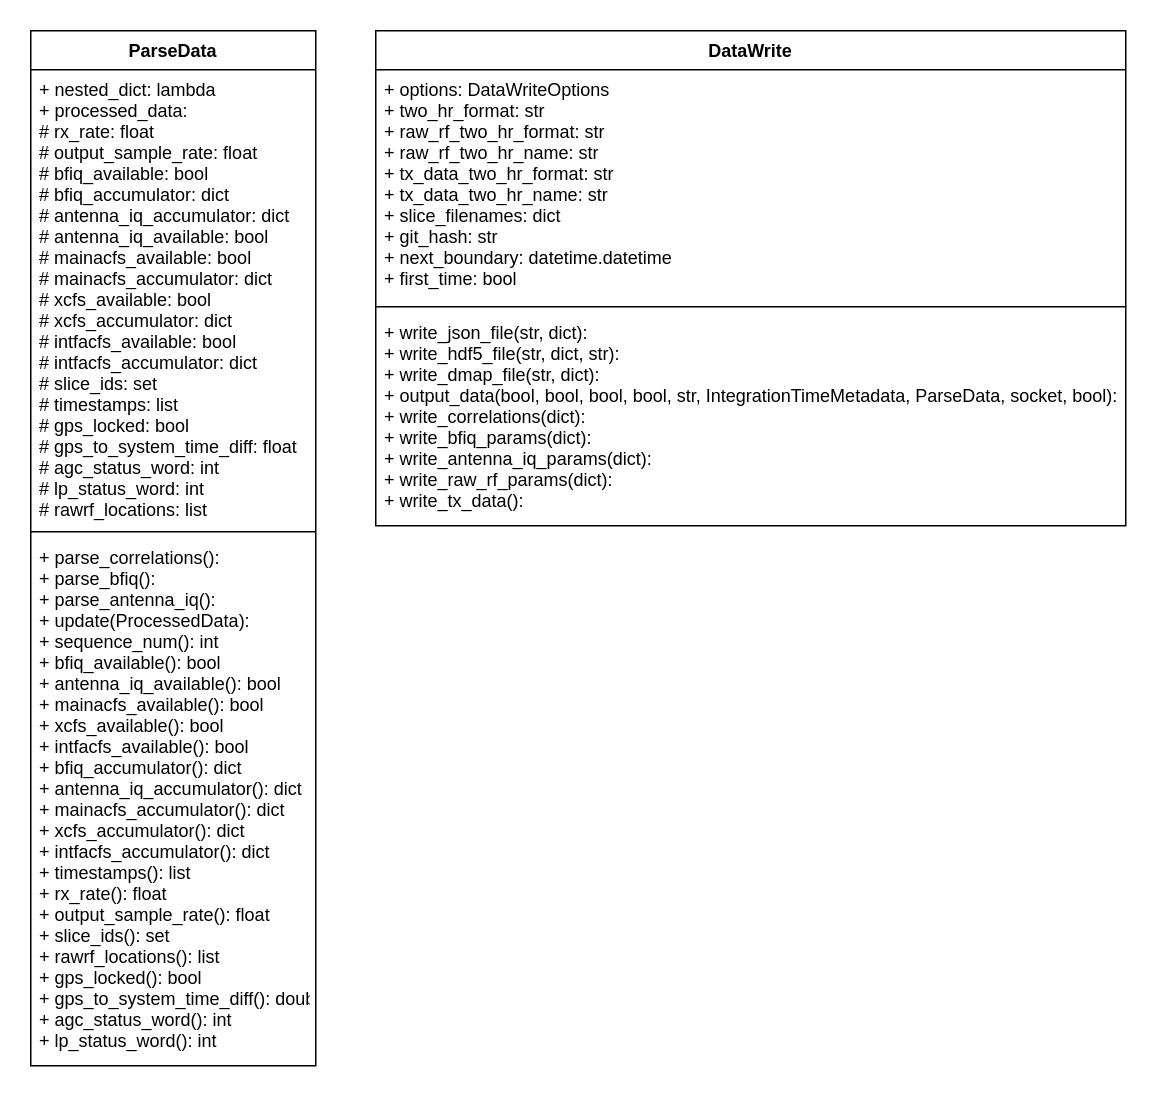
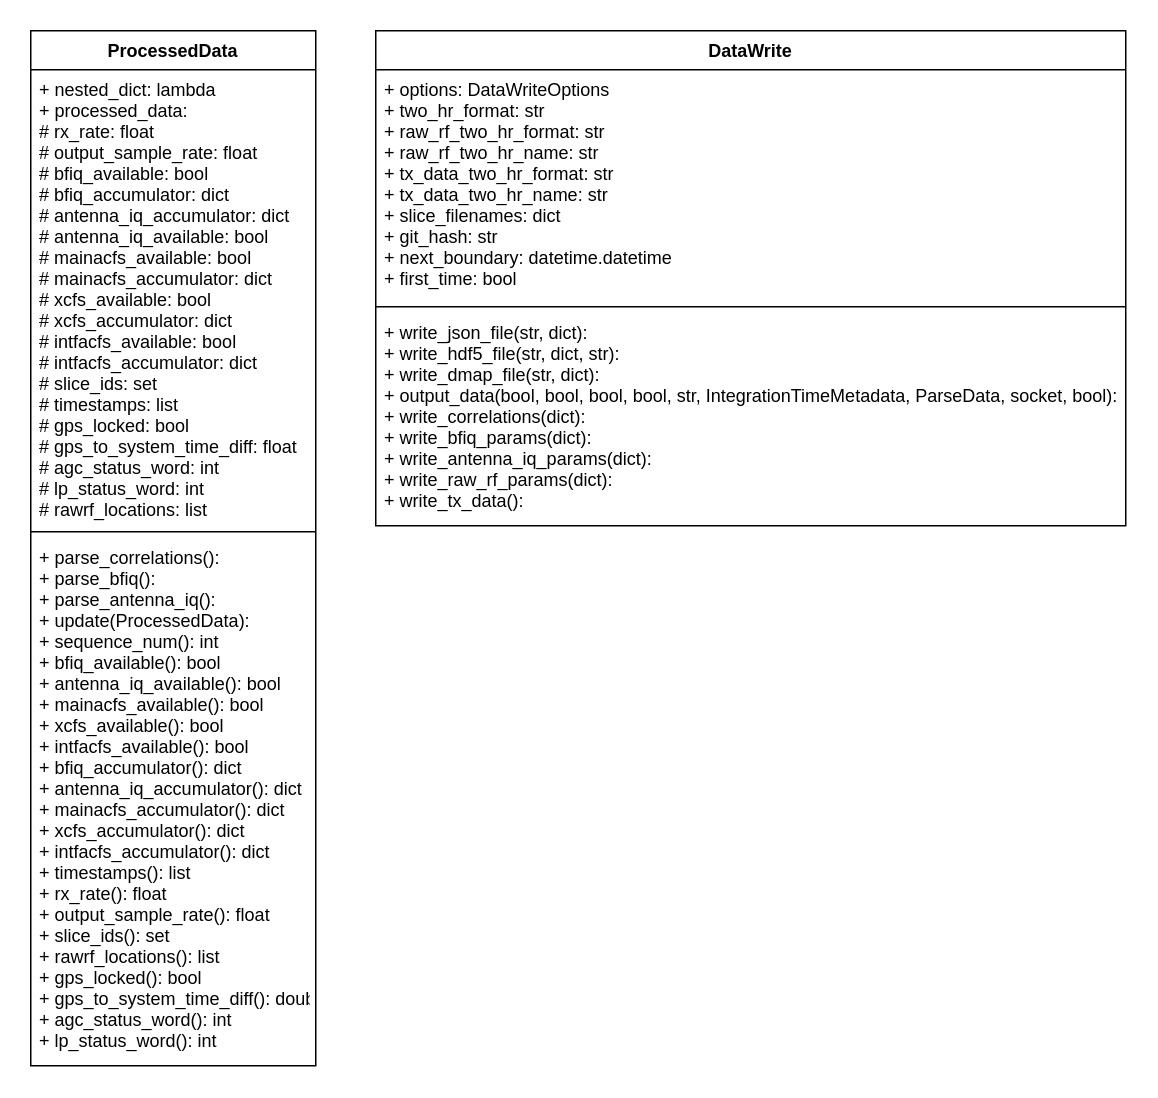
node "ParseData": label "ParseData" -> "ProcessedData"
